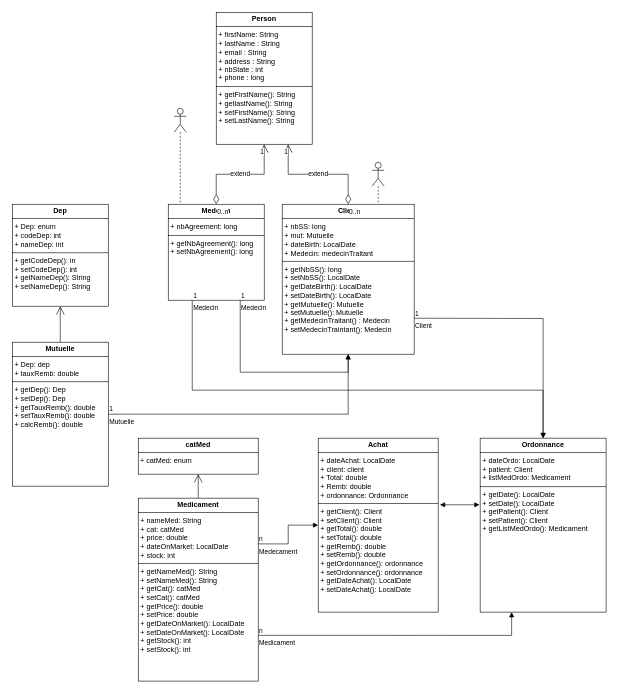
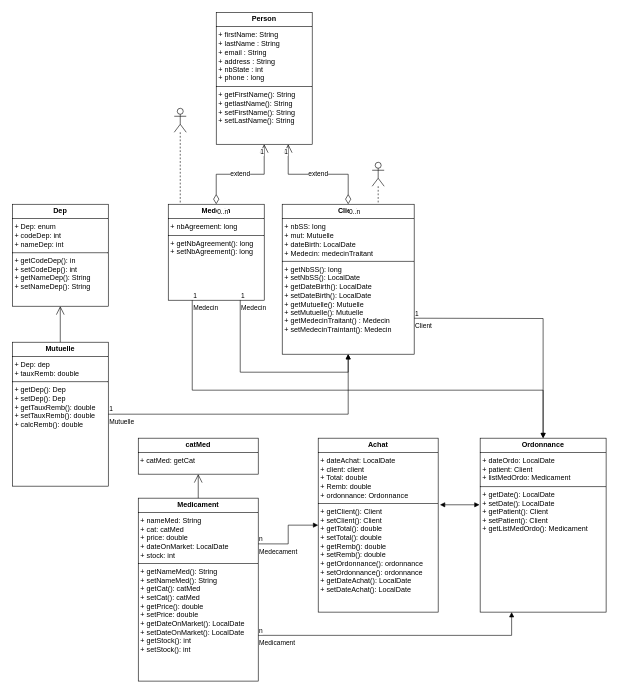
node "catMed + catMed: enum": label "catMed + catMed: enum" -> "catMed + catMed: getCat"
